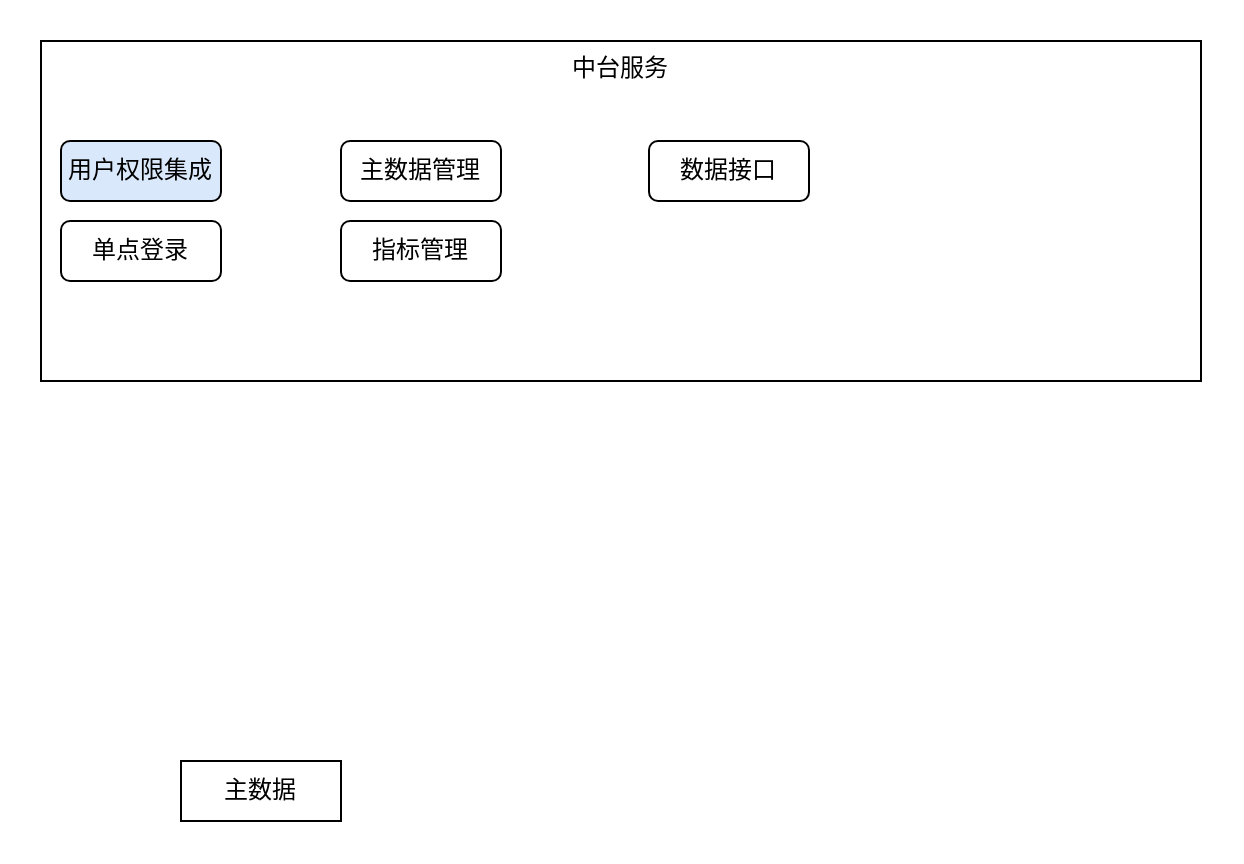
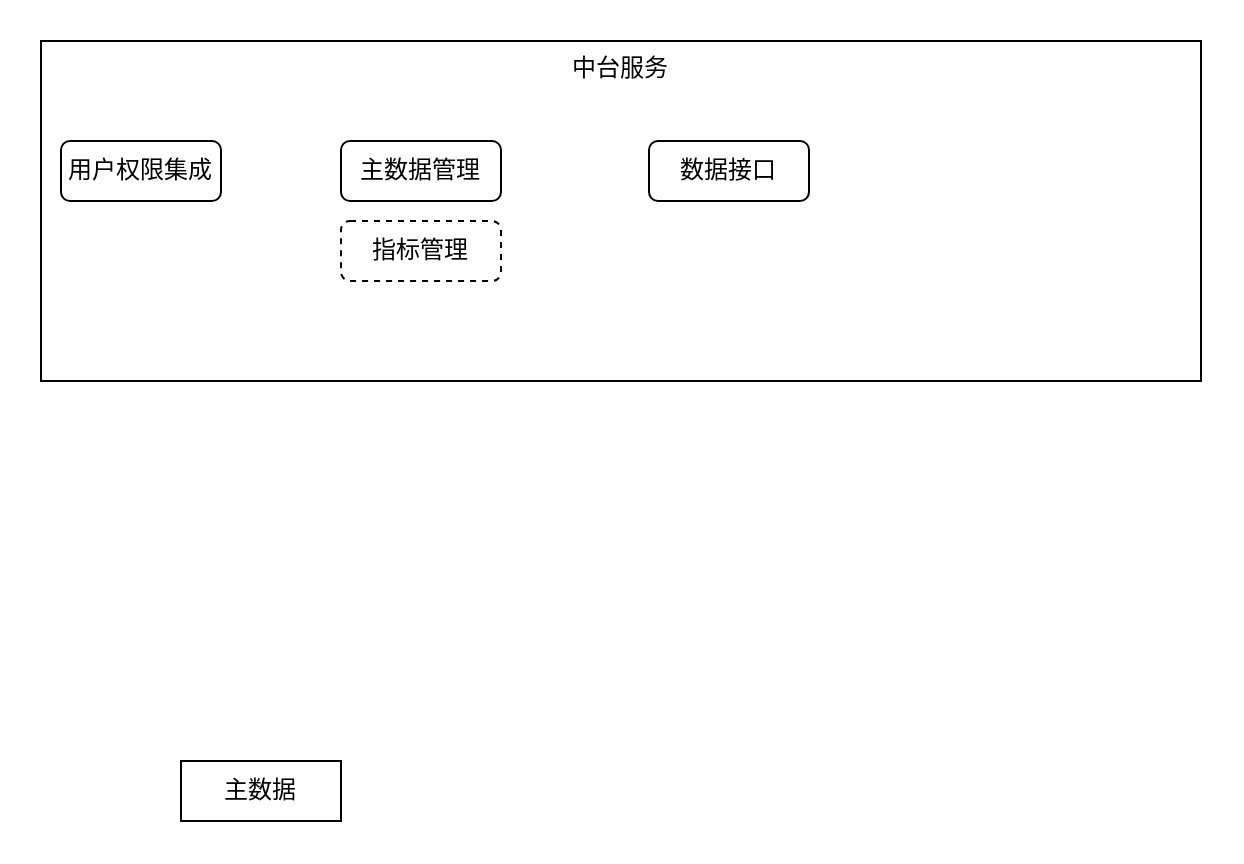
node "用户权限集成": fillcolor #dae8fc -> #ffffff
node "单点登录": removed
node "指标管理": style solid -> dashed
